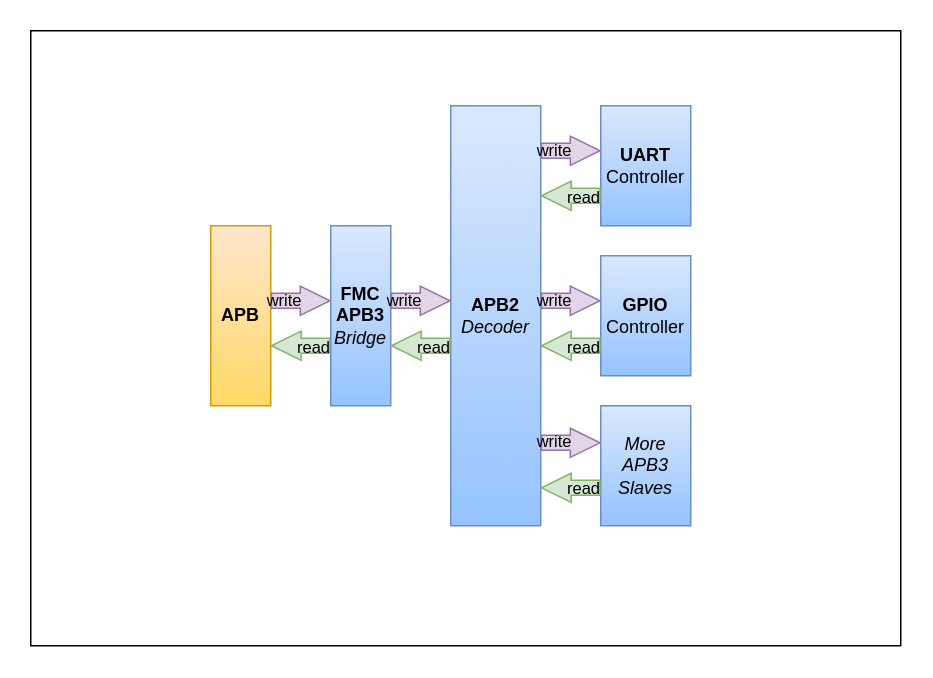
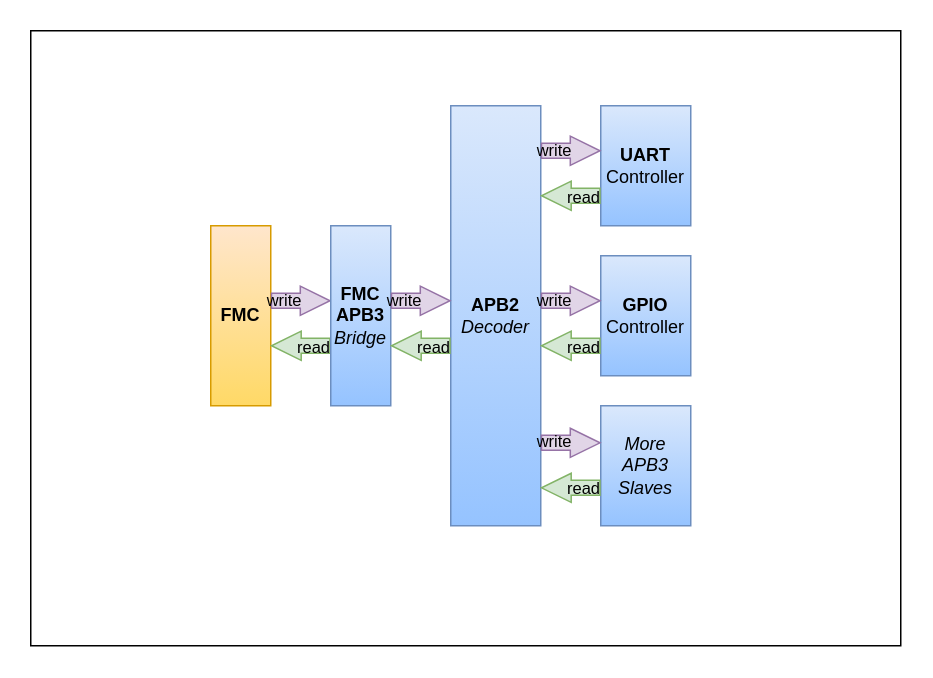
node "APB": label "APB" -> "FMC"
